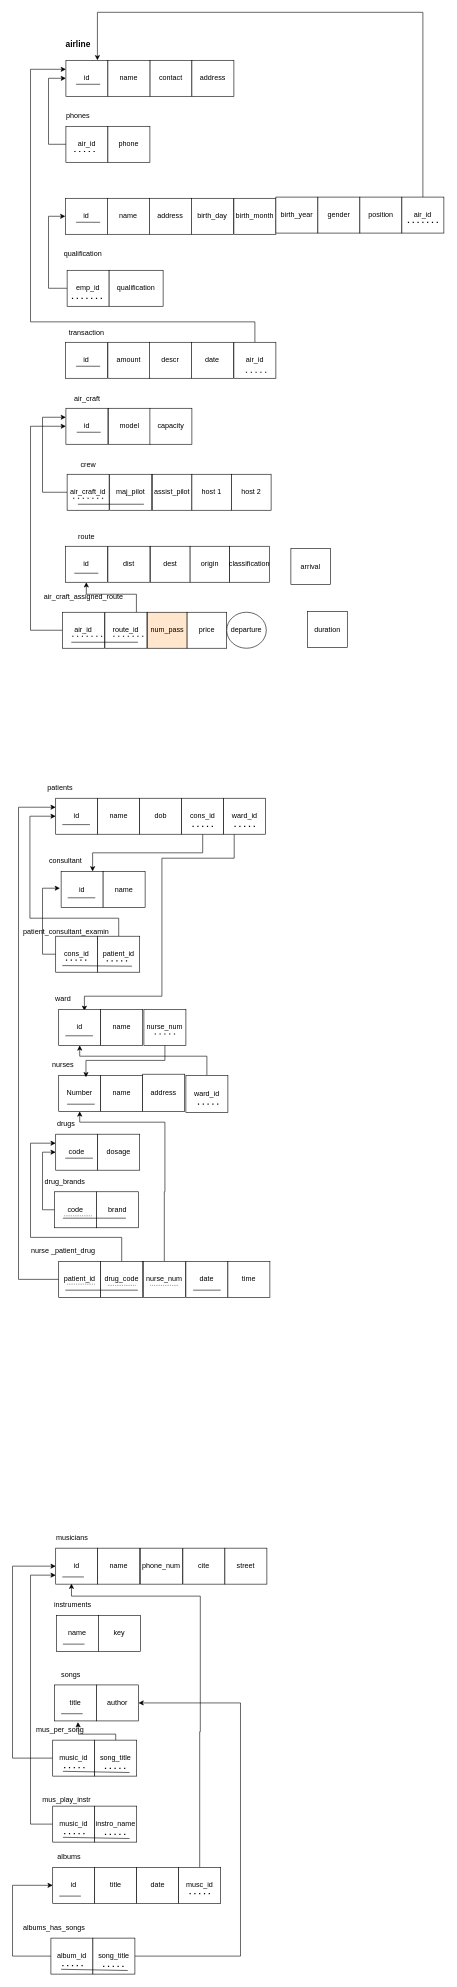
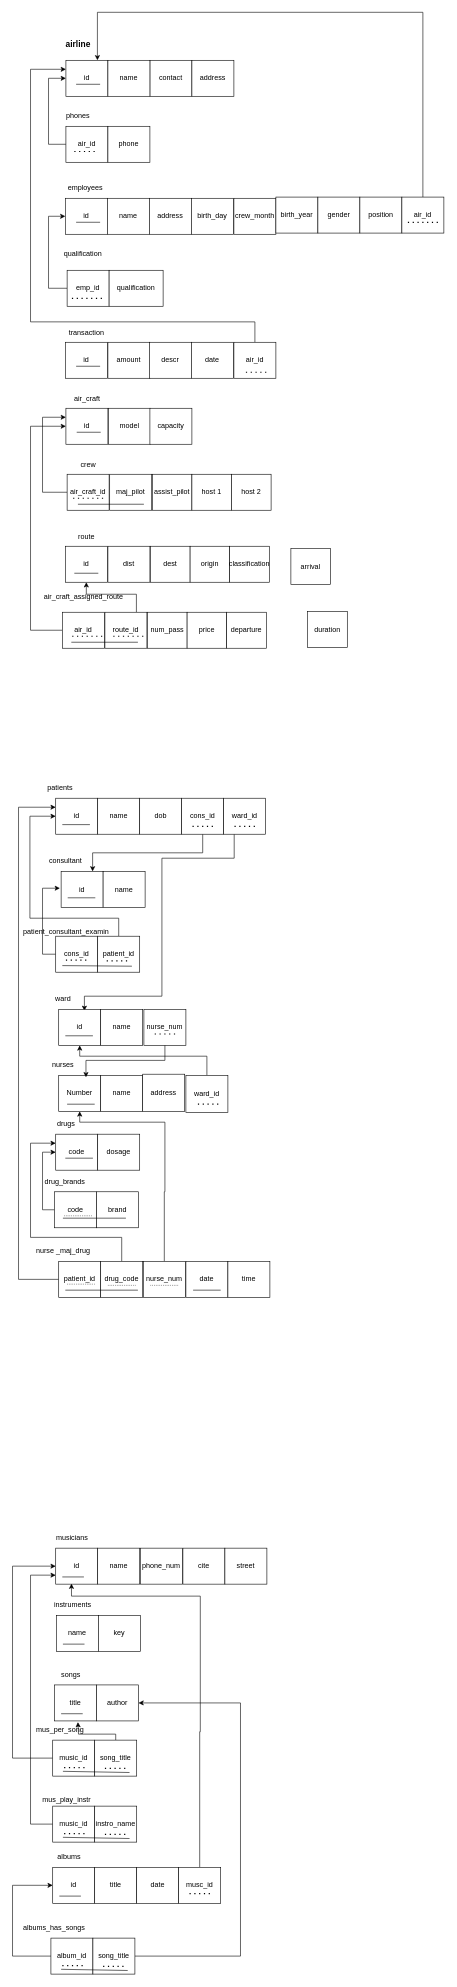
node "employees": added
node "birth_month": label "birth_month" -> "crew_month"
node "num_pass": fillcolor #ffe6cc -> #ffffff
node "departure": shape ellipse -> rectangle
node "nurse _patient_drug": label "nurse _patient_drug" -> "nurse _maj_drug"
